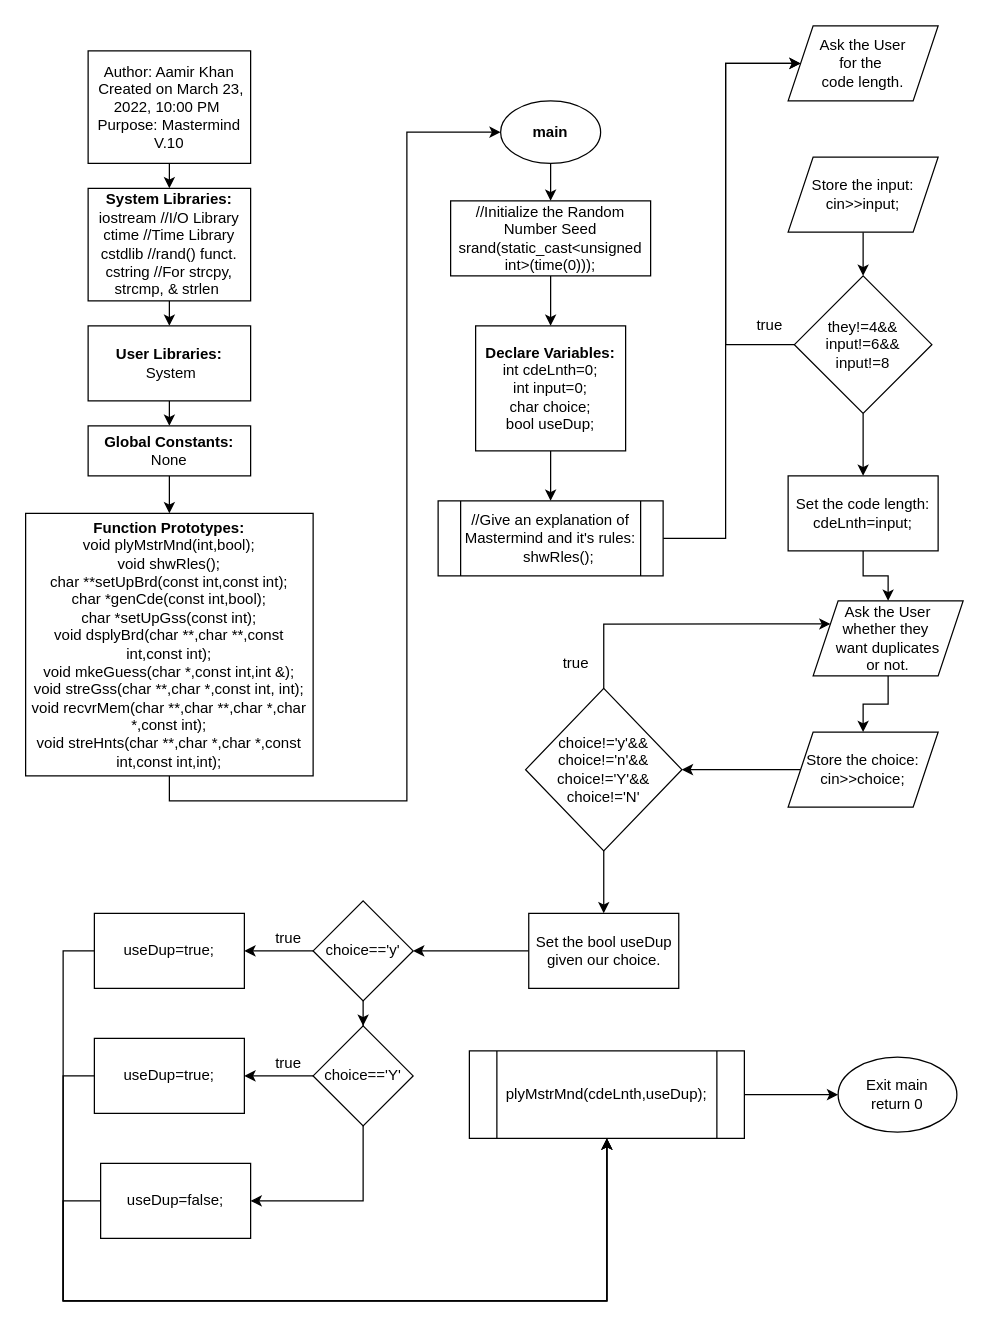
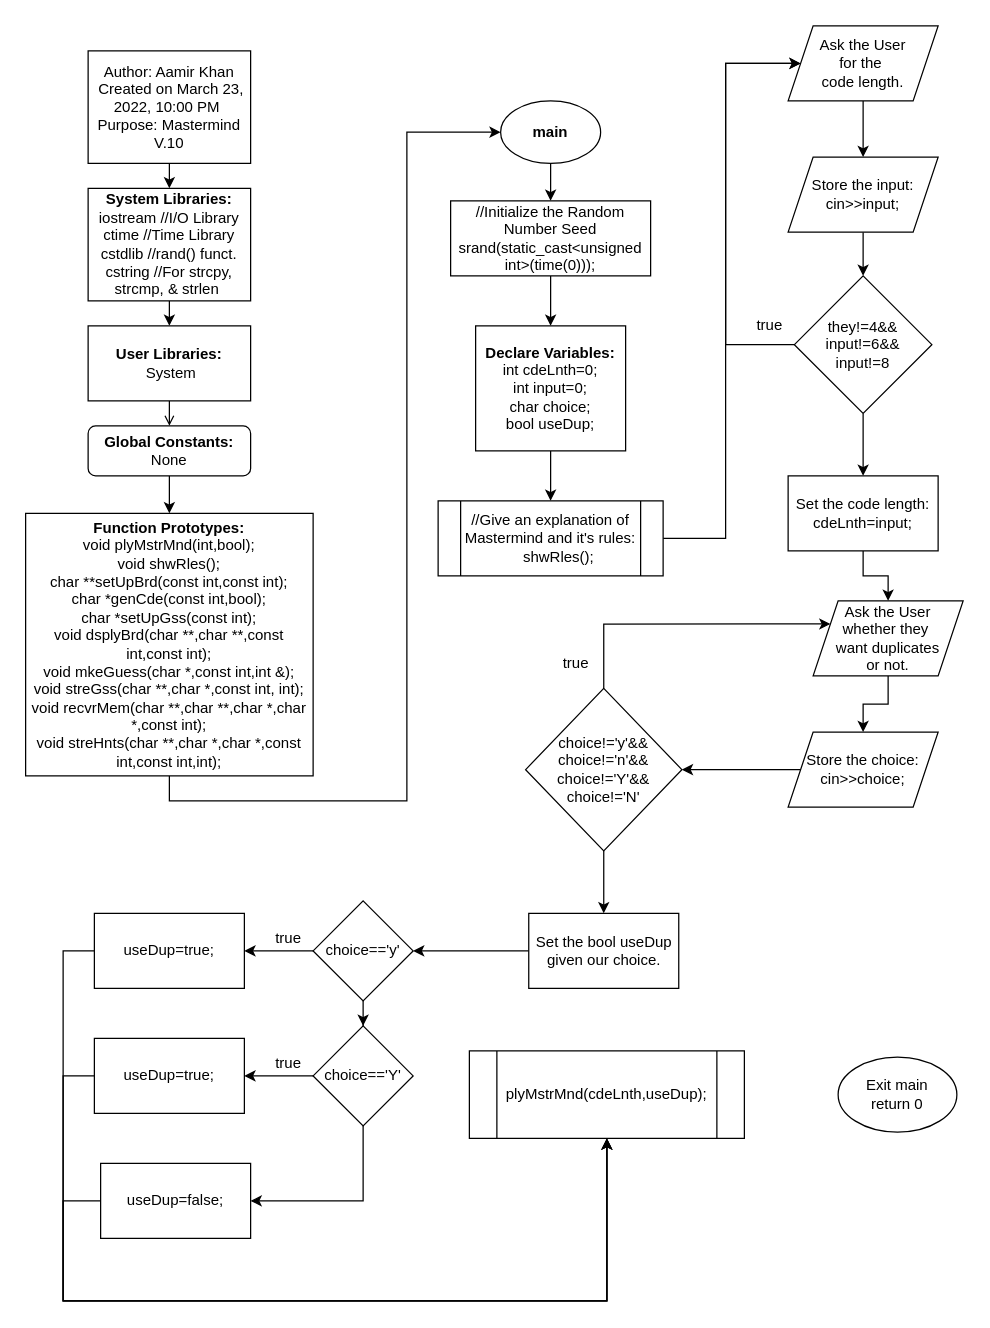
edge "Ask the User for the code length." -> "Store the input: cin>>input;": added
edge "User Libraries: System" -> "Global Constants: None": arrowhead classic -> open
node "Global Constants: None": shape rectangle -> rounded rectangle
edge "plyMstrMnd(cdeLnth,useDup);" -> "Exit main return 0": removed
